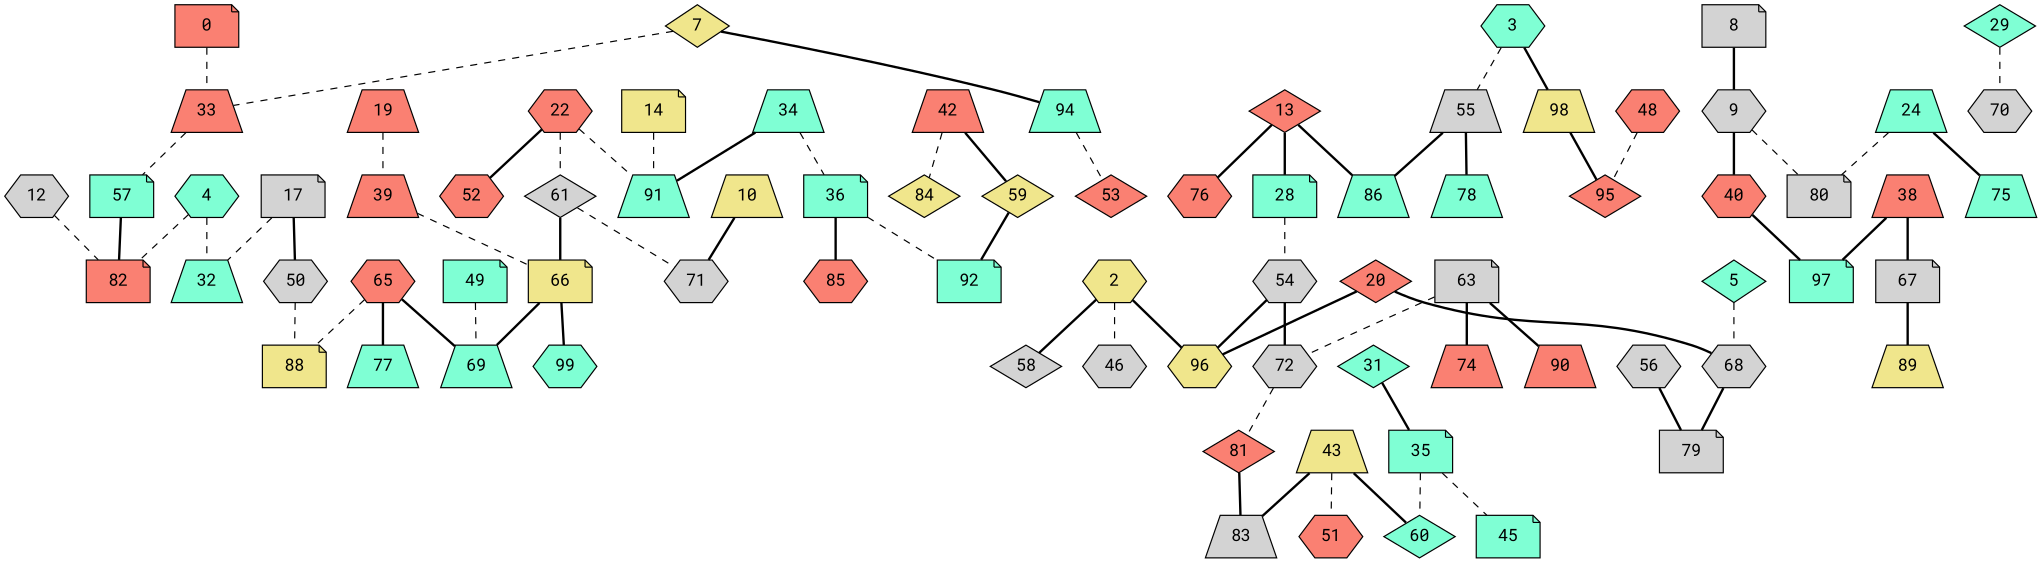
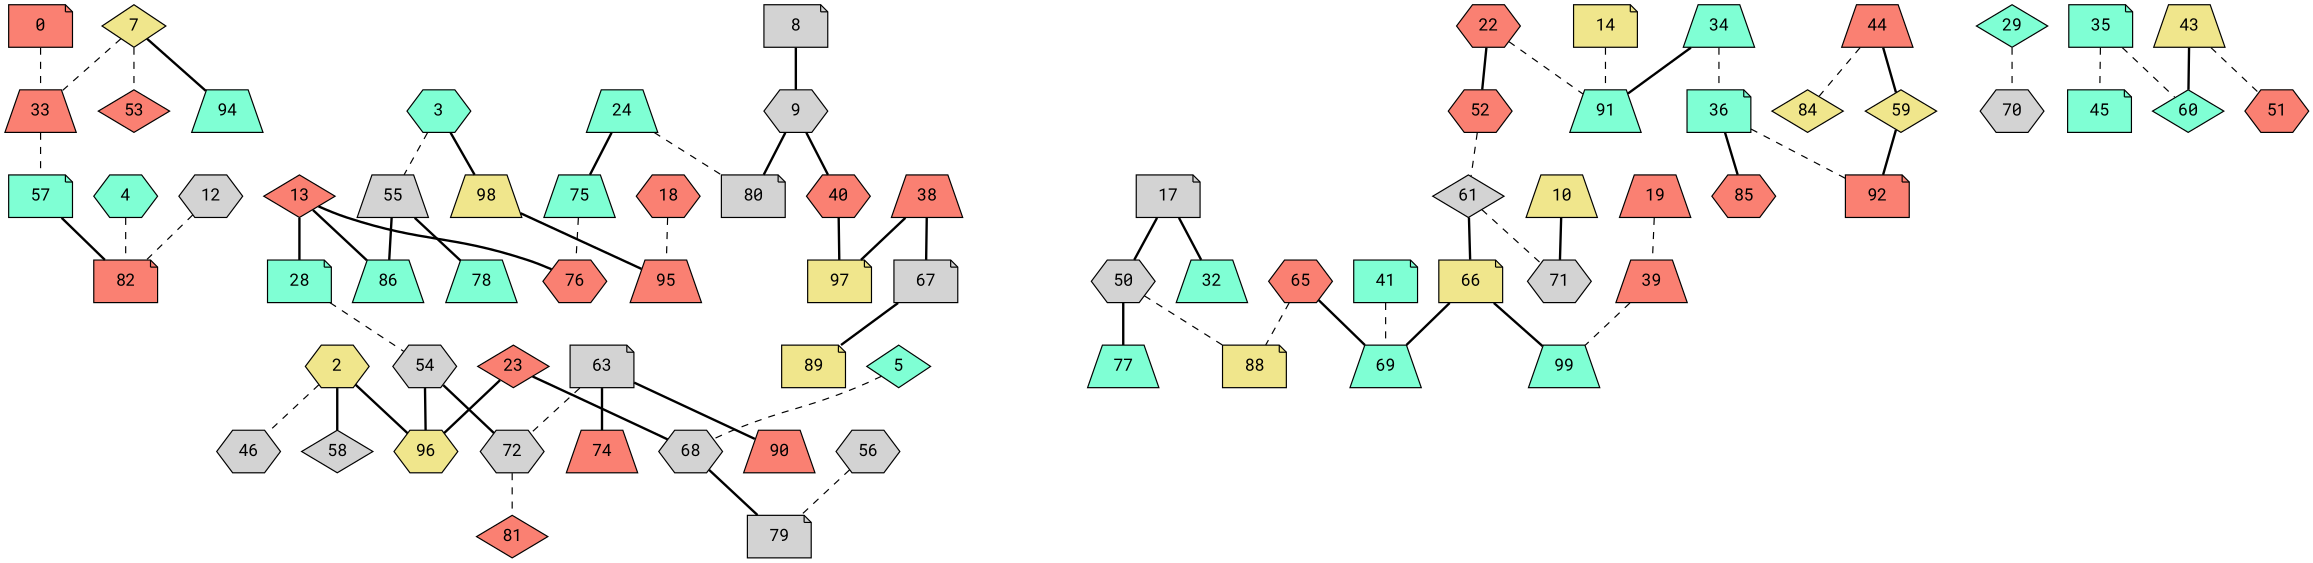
node "42": label "42" -> "44"
node "48": label "48" -> "18"
edge "9" -- "80": style dashed -> bold
edge "22" -- "61": now "52" -- "61"
edge "94" -- "53": now "7" -- "53"
node "95": shape diamond -> trapezium
edge "75" -- "76": added
edge "4" -- "32": removed
edge "17" -- "32": style dashed -> bold
edge "39" -- "66": now "39" -- "99"
node "49": label "49" -> "41"
node "92": fillcolor aquamarine -> salmon
node "20": label "20" -> "23"
node "97": fillcolor aquamarine -> khaki
edge "65" -- "77": now "50" -- "77"
node "99": shape hexagon -> trapezium
node "31": removed
node "89": shape trapezium -> note
edge "56" -- "79": style bold -> dashed
node "83": removed
